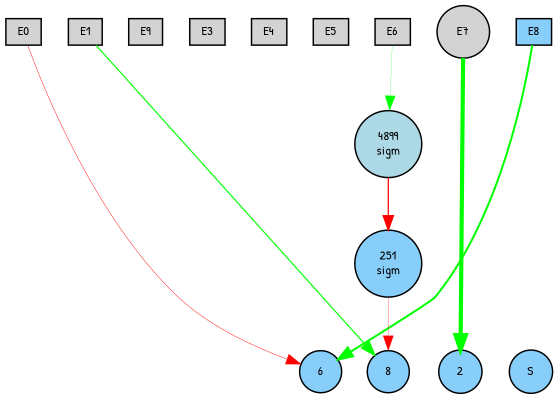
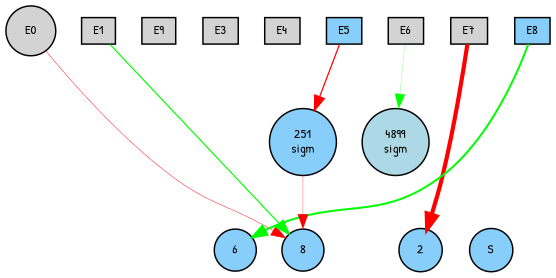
node "E0": shape box -> circle
node "E5": fillcolor lightgray -> lightskyblue
node "E7": shape circle -> box
edge "4899 sigm" -> "251 sigm": now "E5" -> "251 sigm"
edge "E7" -> "2": color green -> red
edge "E0" -> "6": now "E0" -> "8"
